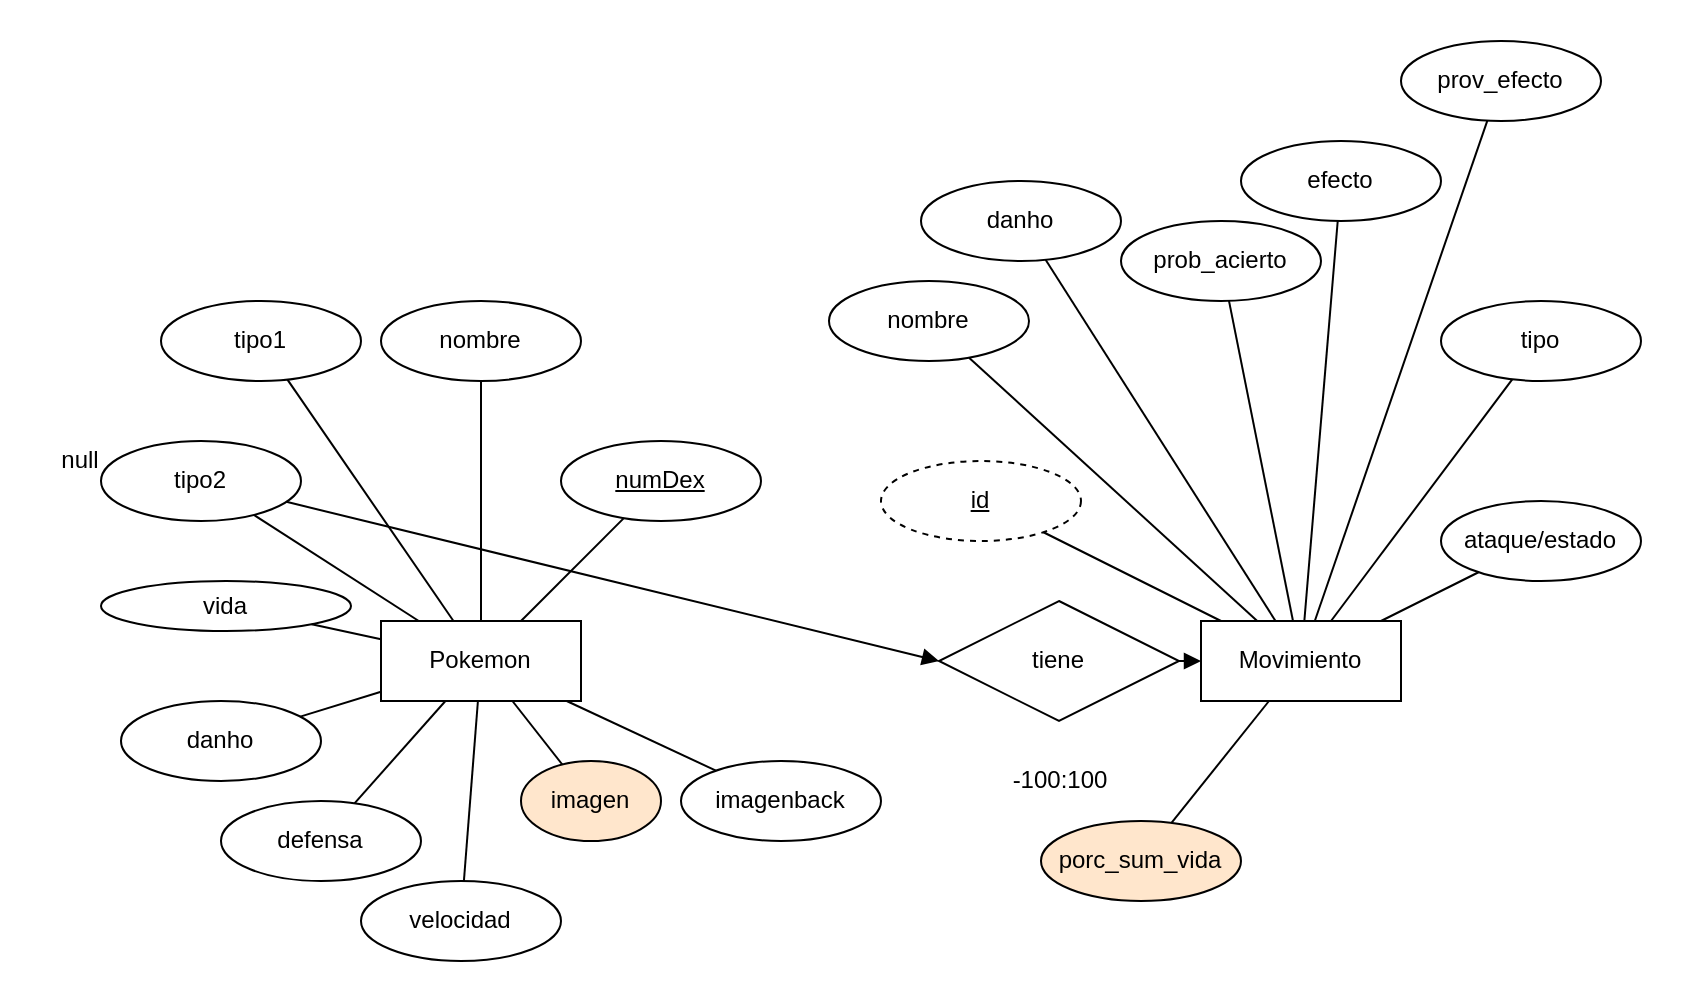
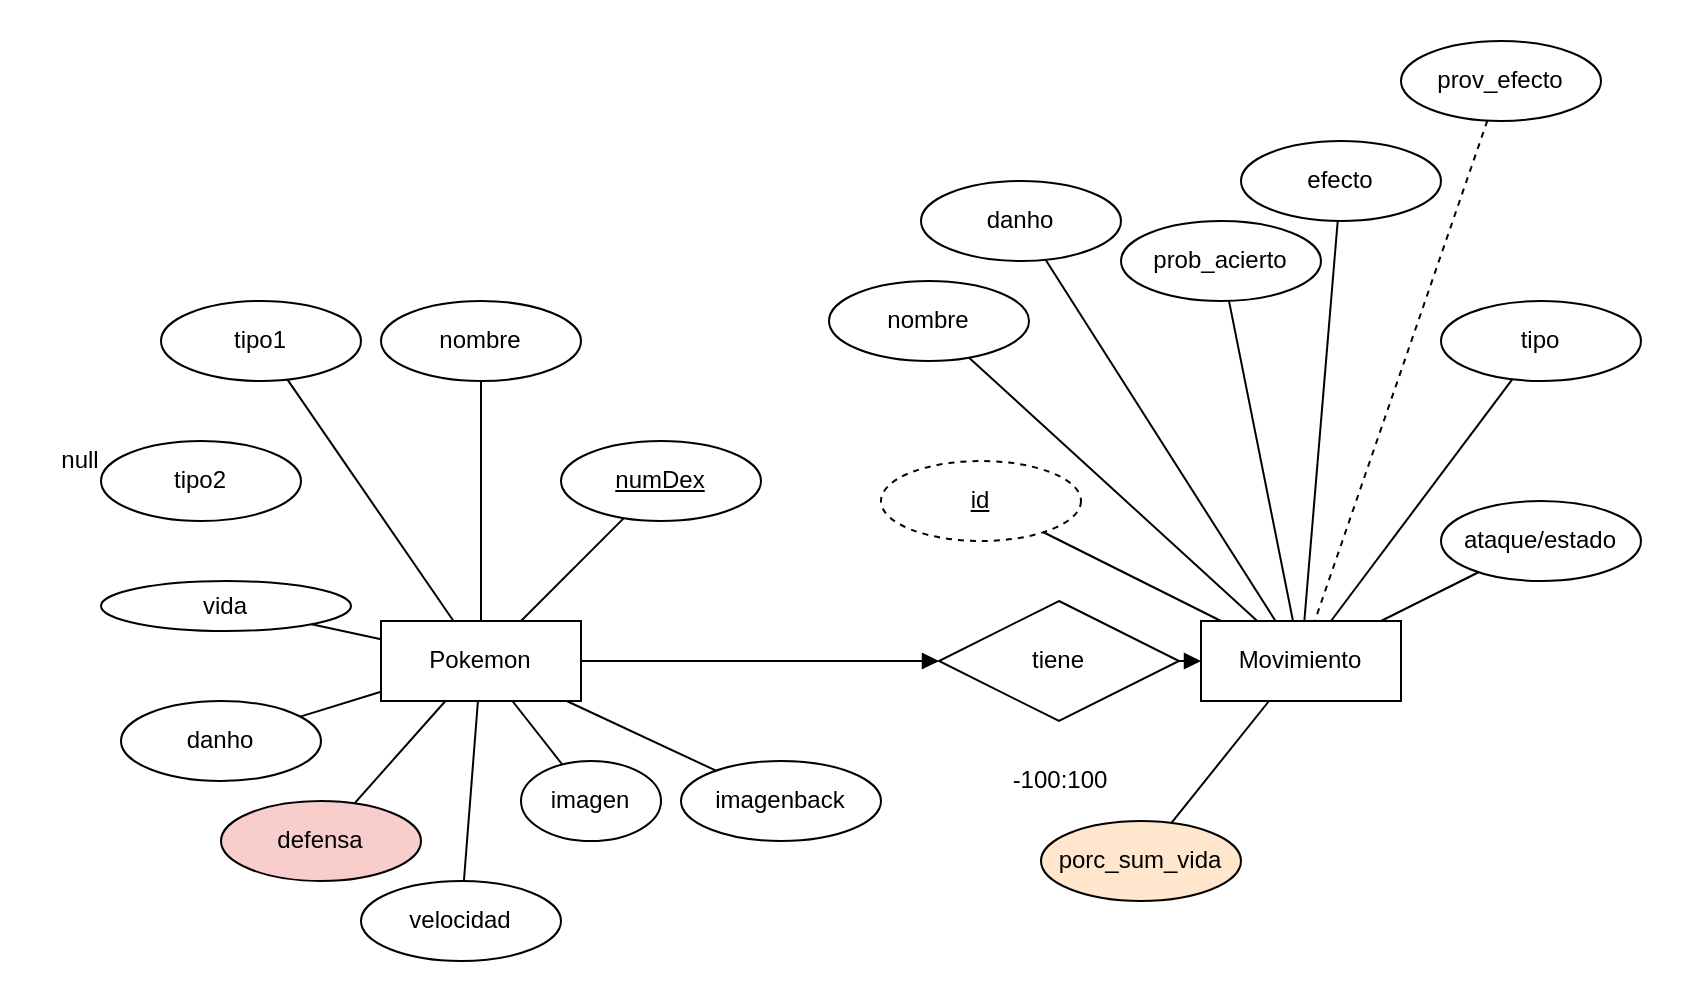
edge "prov_efecto" -- "Movimiento": style solid -> dashed
edge "tipo2" -- "Pokemon": removed
edge "tipo2" -> "tiene": now "Pokemon" -> "tiene"
node "imagen": fillcolor #ffe6cc -> #ffffff
node "defensa": fillcolor #ffffff -> #f8cecc
